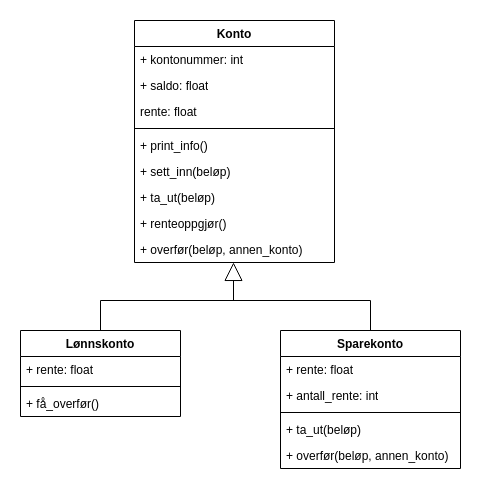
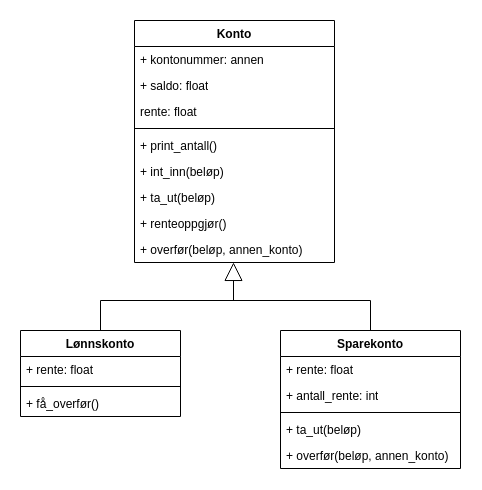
node "+ kontonummer: int": label "+ kontonummer: int" -> "+ kontonummer: annen"
node "+ print_info()": label "+ print_info()" -> "+ print_antall()"
node "+ sett_inn(beløp)": label "+ sett_inn(beløp)" -> "+ int_inn(beløp)"
